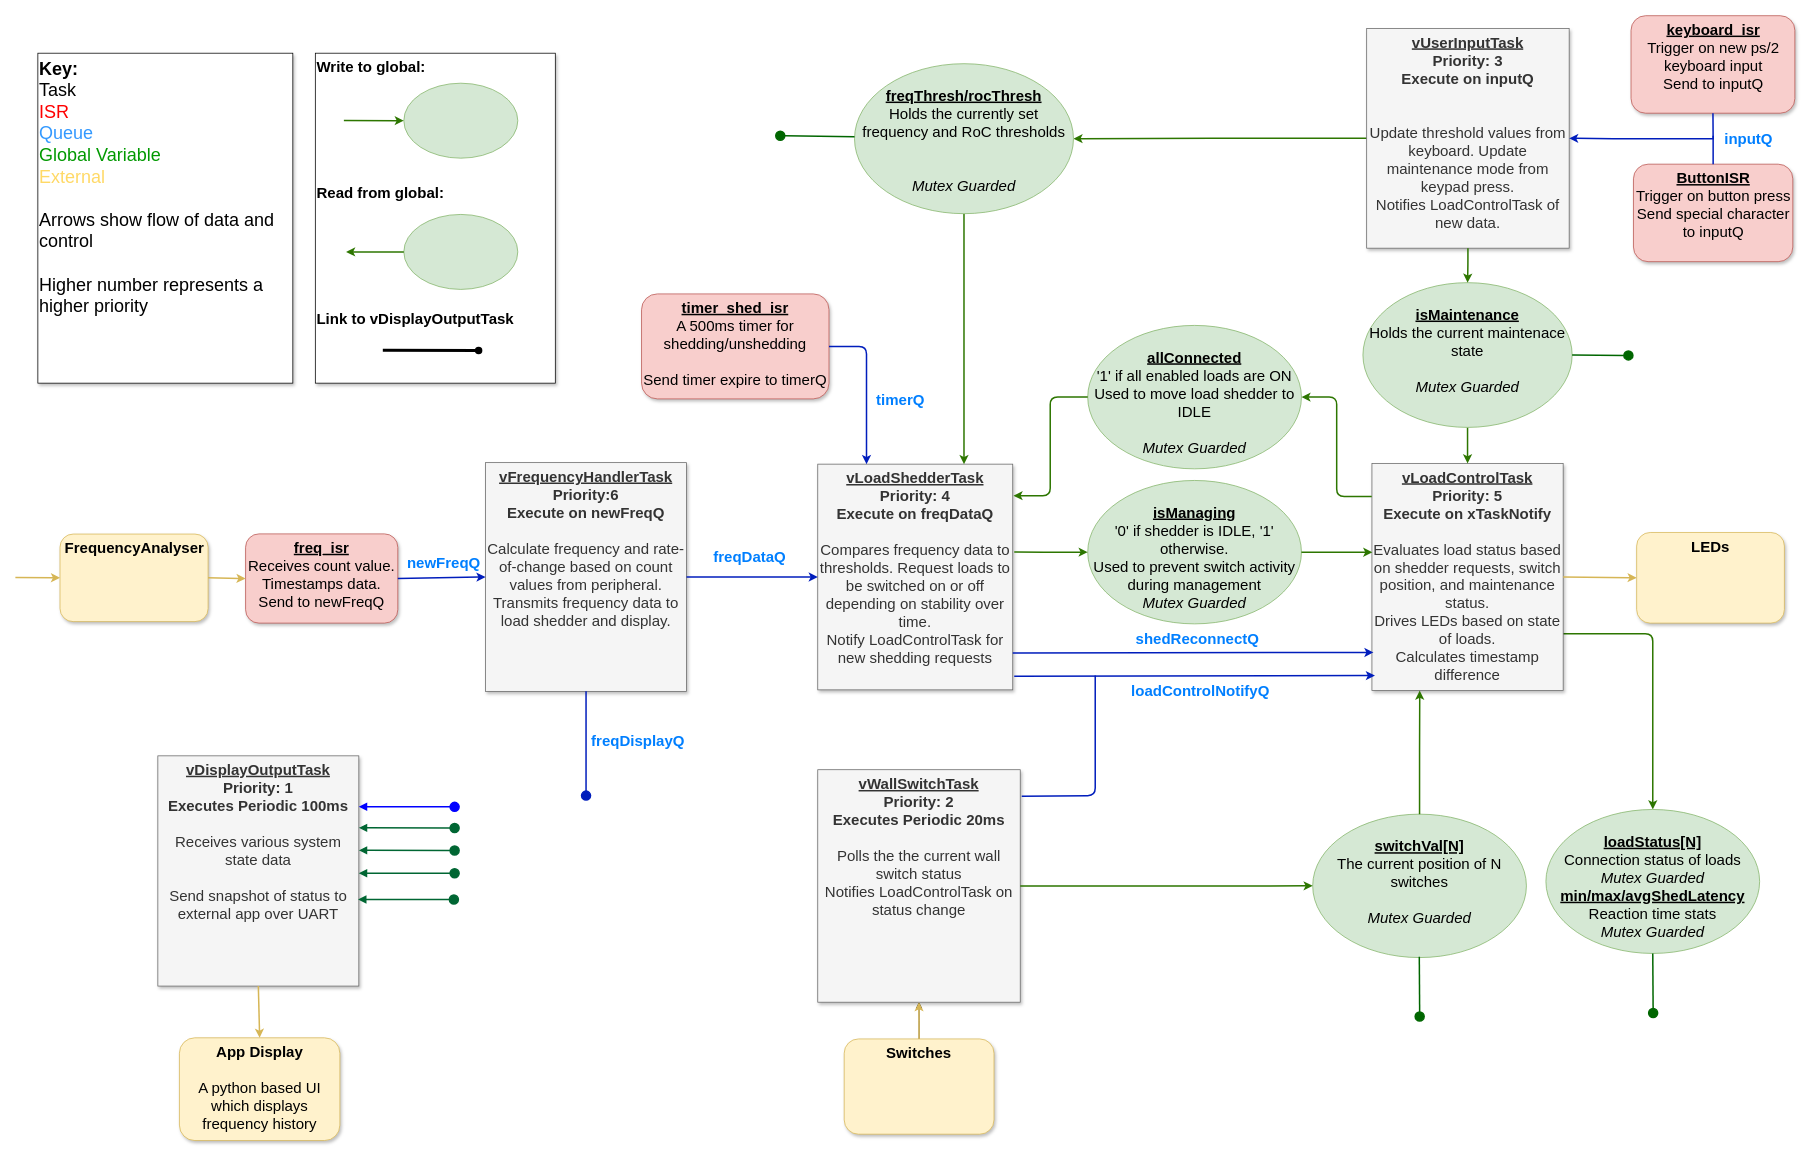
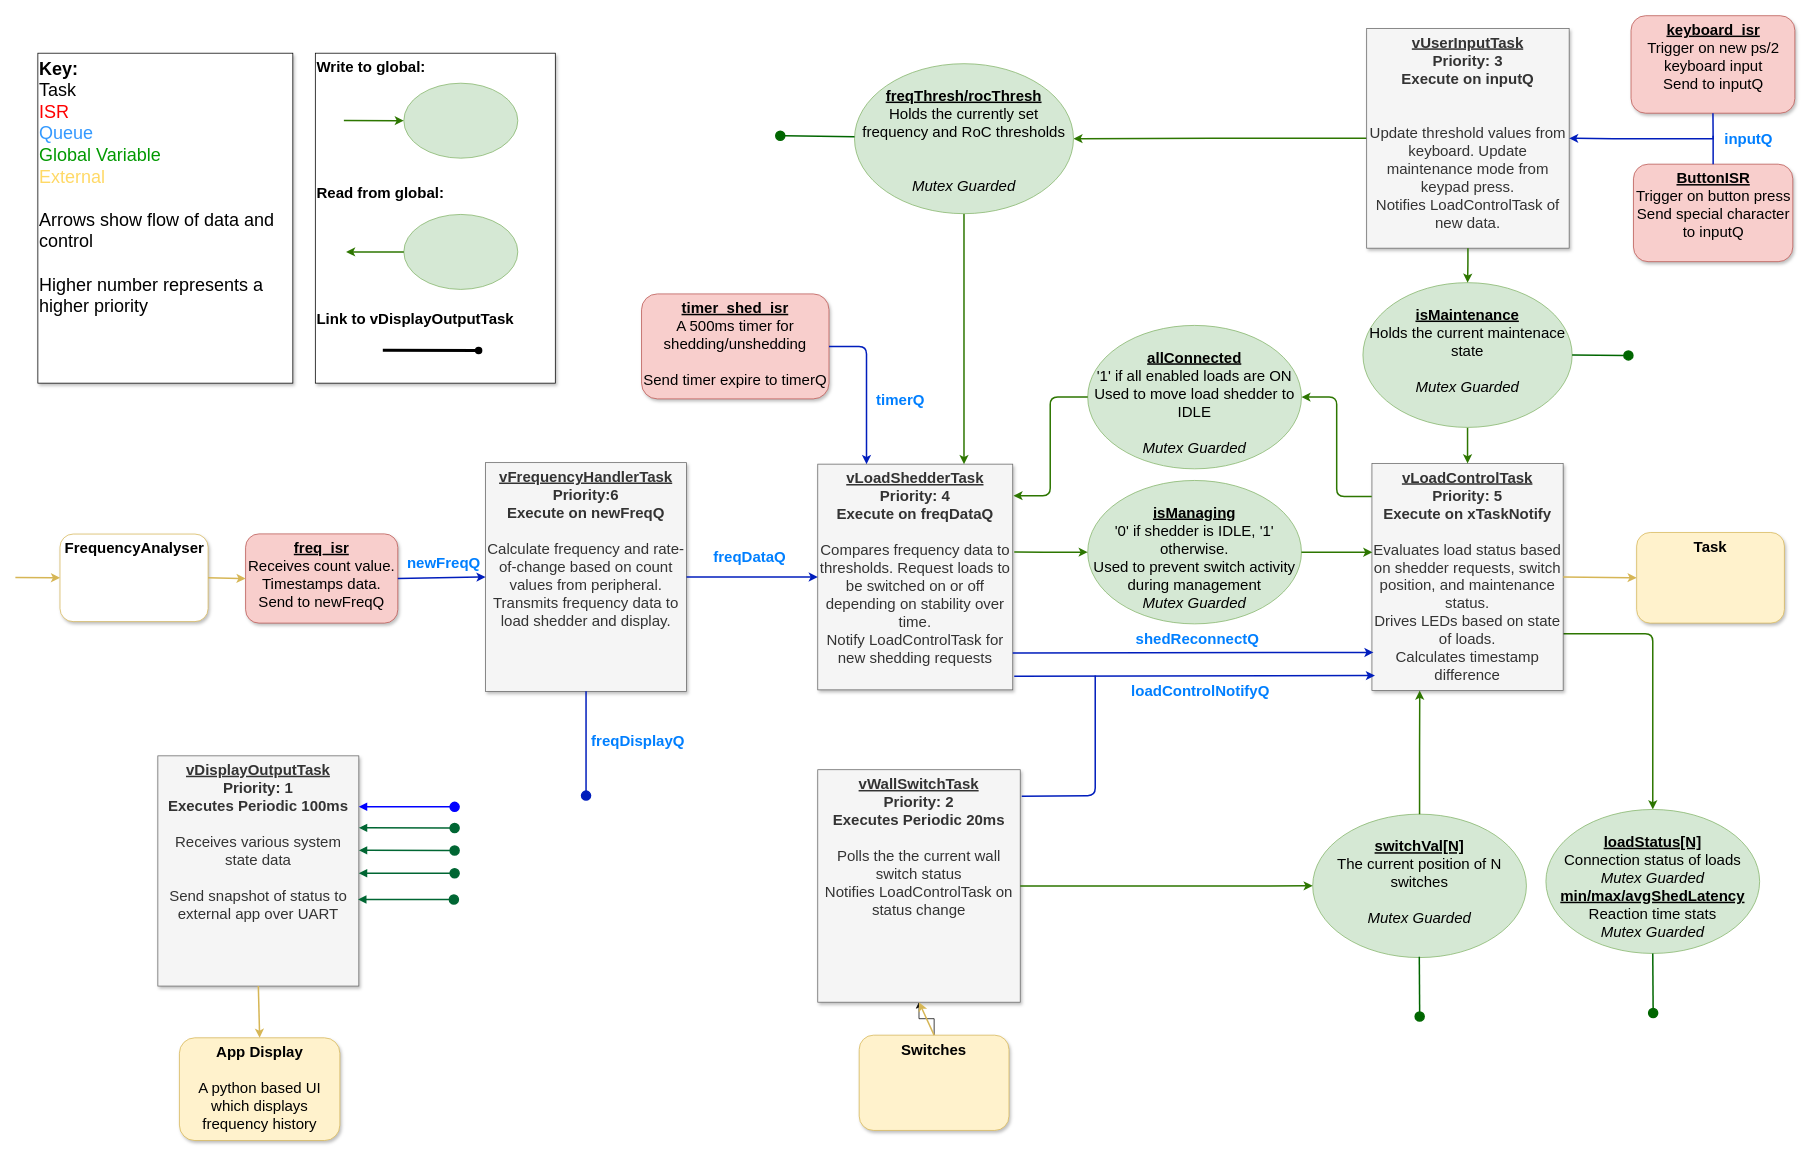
node "LEDs": label "LEDs" -> "Task"
node "FrequencyAnalyser": fillcolor #fff2cc -> #ffffff
node "Switches": moved (919, 1086) -> (934, 1083)
